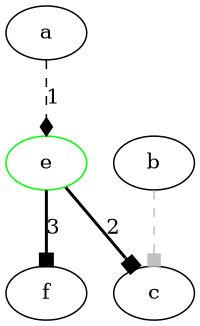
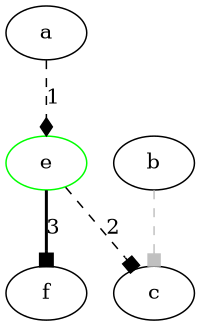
edge "e" -> "c": style bold -> dashed
